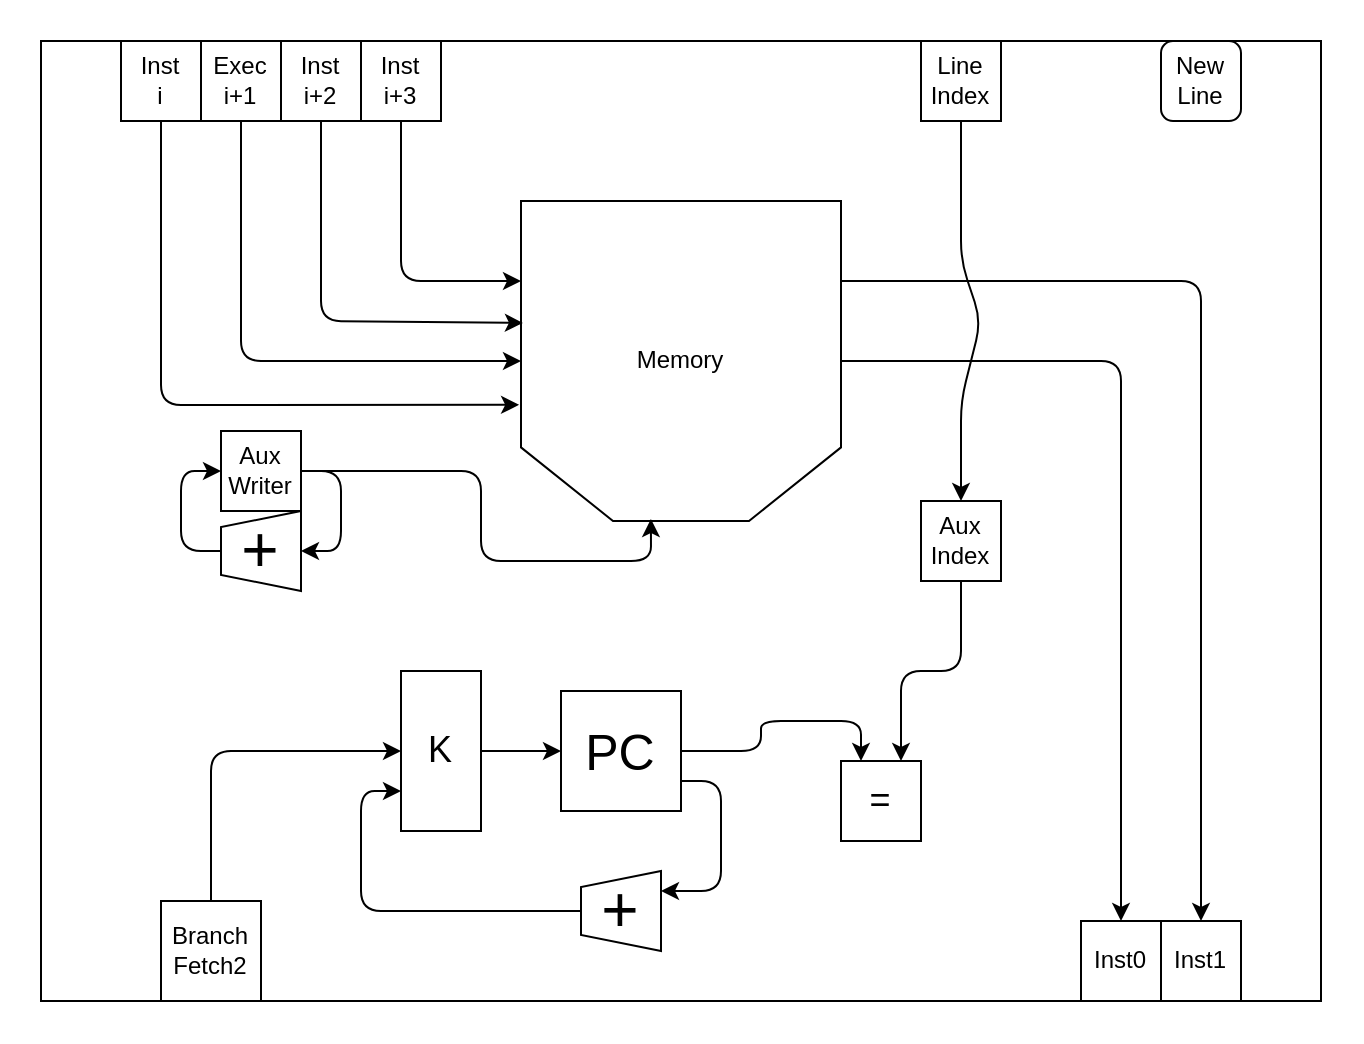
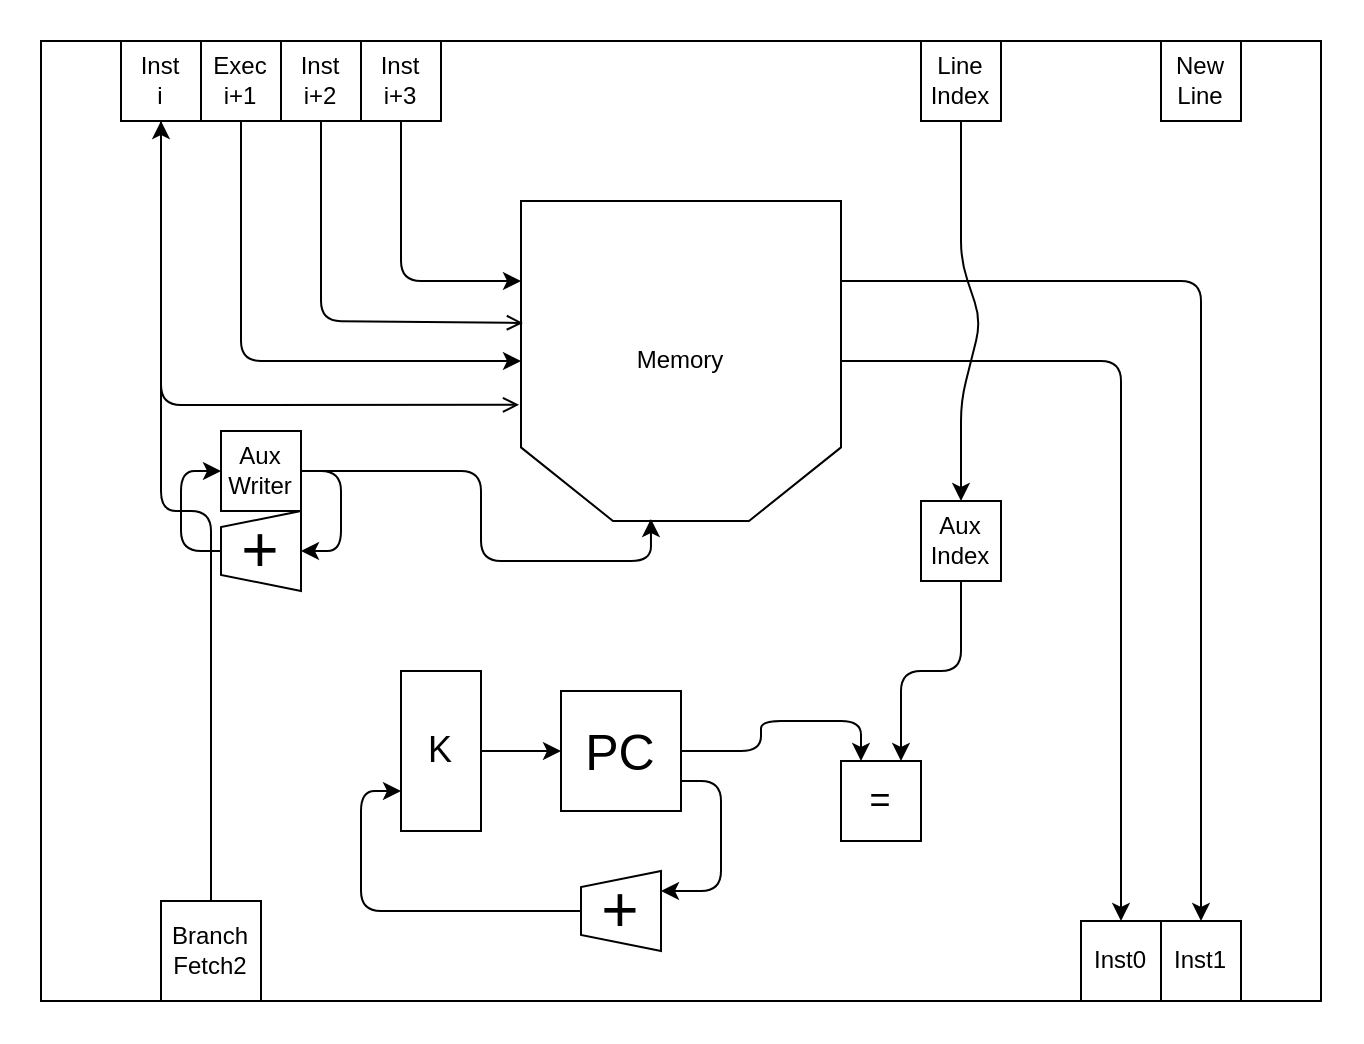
node "New Line": shape rounded rectangle -> rectangle
edge "Inst i+2" -> "Memory": arrowhead classic -> open
edge "Inst i" -> "Memory": arrowhead classic -> open
edge "Branch Fetch2" -> "K": now "Branch Fetch2" -> "Inst i"
